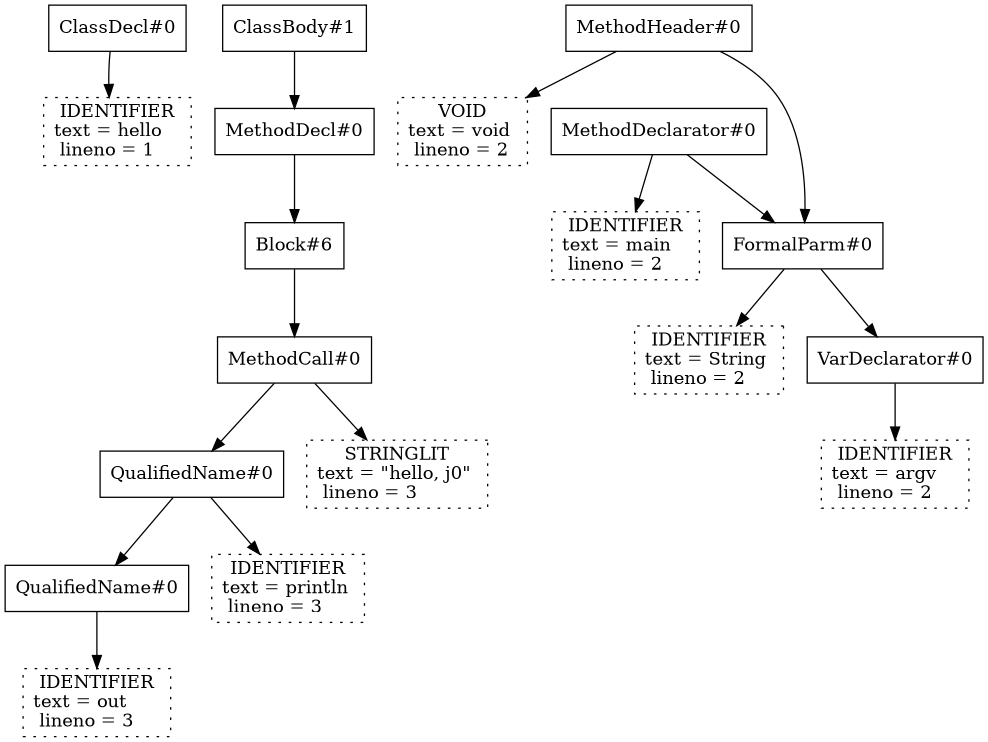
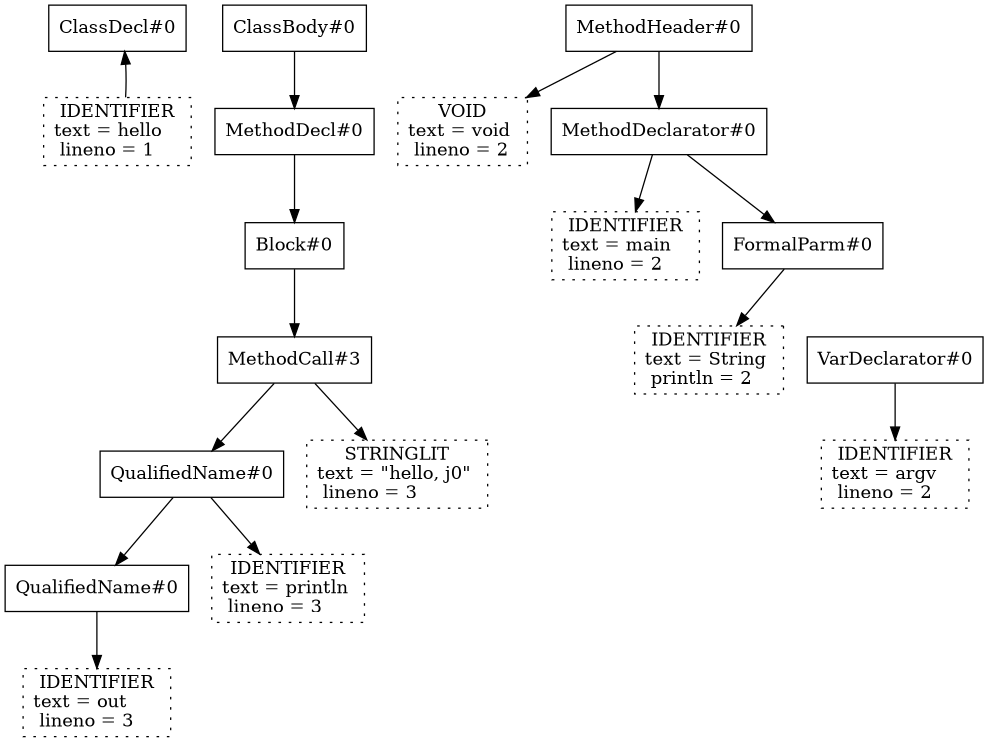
node "ClassBody#1": label "ClassBody#1" -> "ClassBody#0"
edge "ClassDecl#0" -> "IDENTIFIER text = hello lineno = 1": reversed
edge "MethodHeader#0" -> "FormalParm#0": now "MethodHeader#0" -> "MethodDeclarator#0"
node "Block#6": label "Block#6" -> "Block#0"
edge "FormalParm#0" -> "VarDeclarator#0": removed
node "MethodCall#0": label "MethodCall#0" -> "MethodCall#3"
node "IDENTIFIER text = String lineno = 2": label "IDENTIFIER text = String lineno = 2" -> "IDENTIFIER text = String println = 2"
